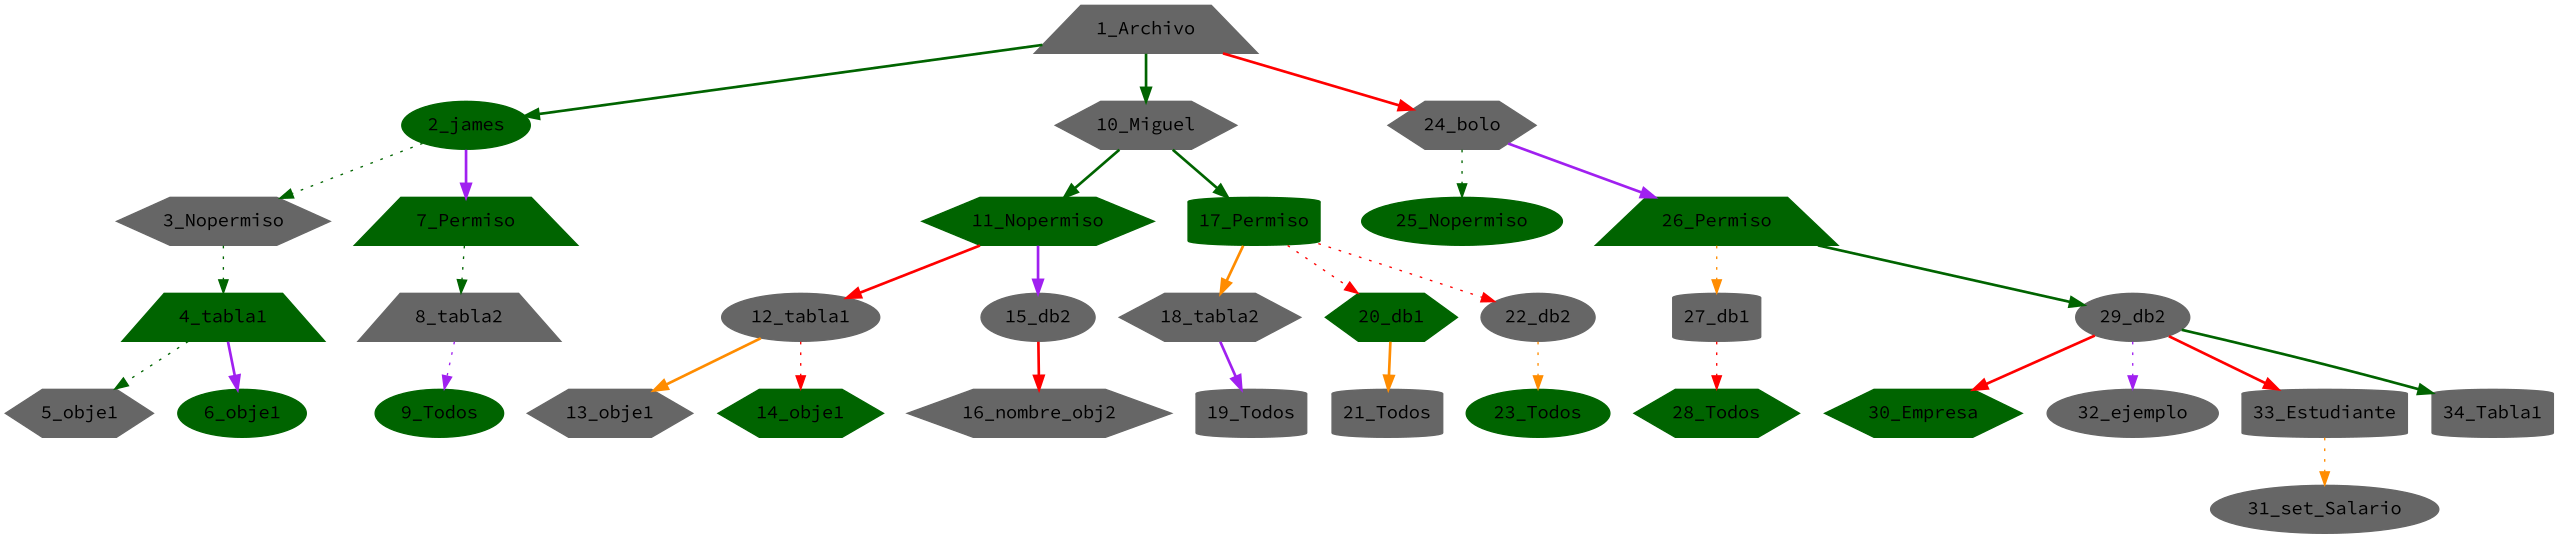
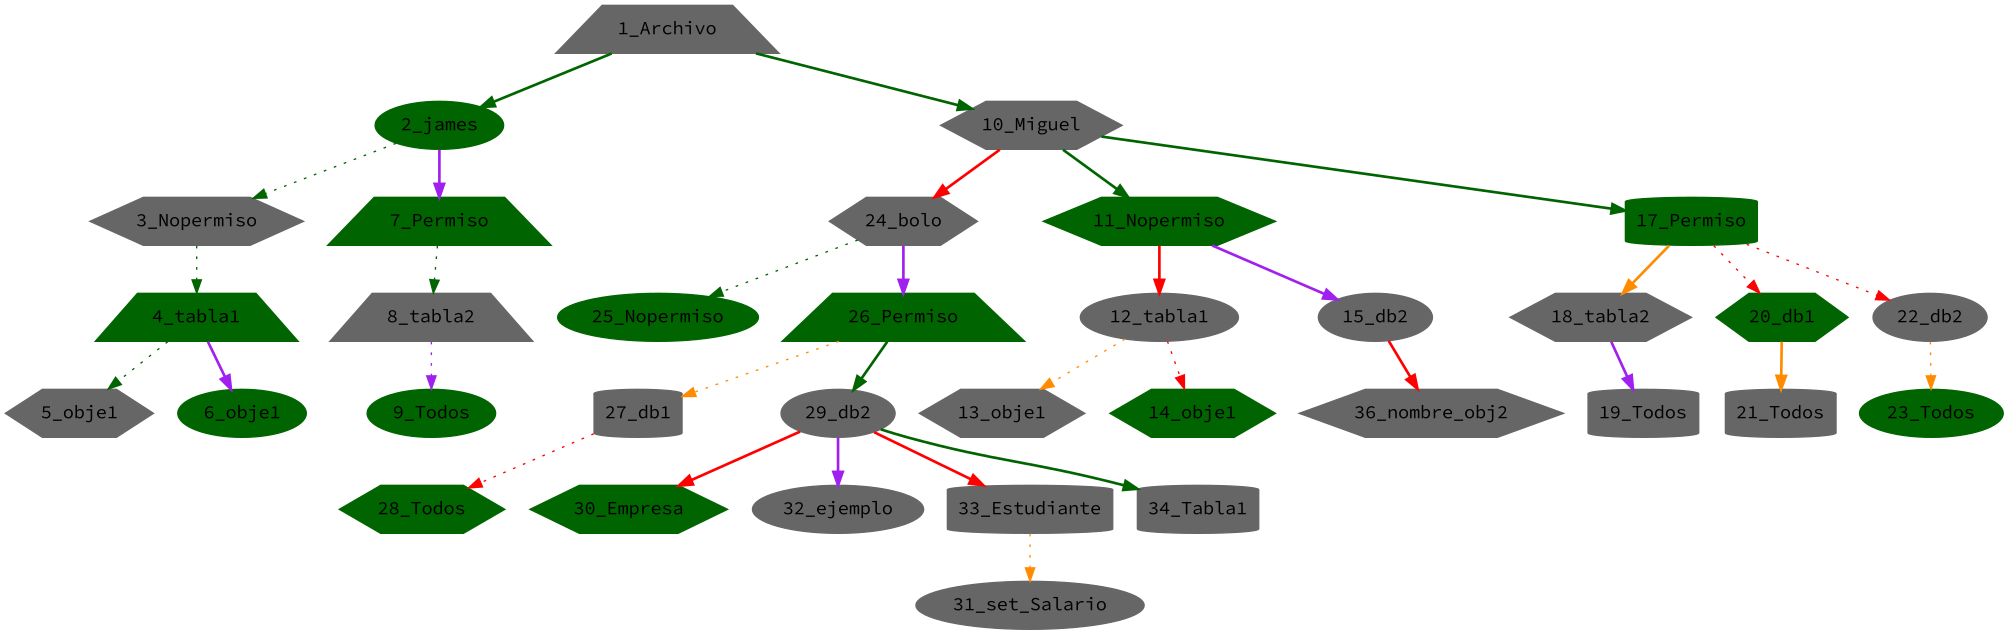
edge "1_Archivo" -> "24_bolo": now "10_Miguel" -> "24_bolo"
edge "29_db2" -> "32_ejemplo": style dotted -> bold
edge "12_tabla1" -> "13_obje1": style bold -> dotted
node "16_nombre_obj2": label "16_nombre_obj2" -> "36_nombre_obj2"
